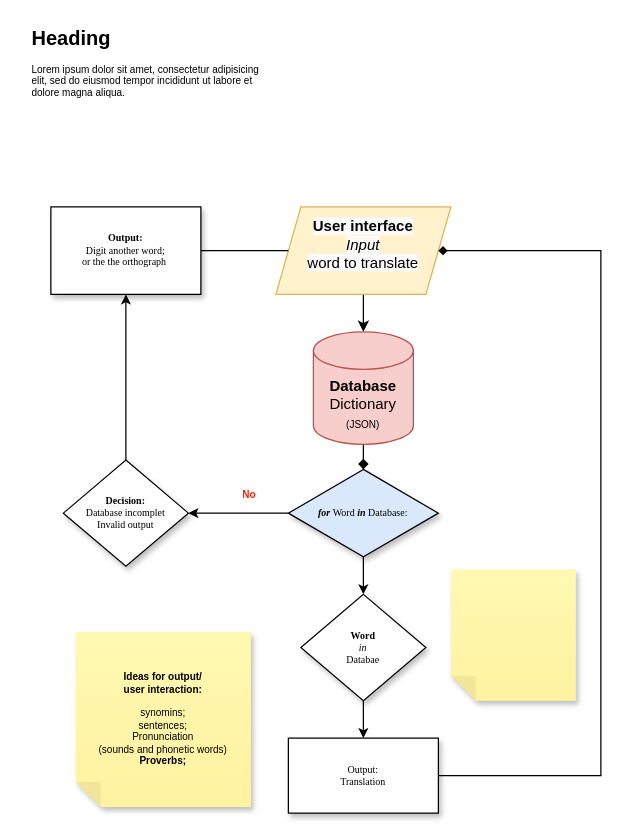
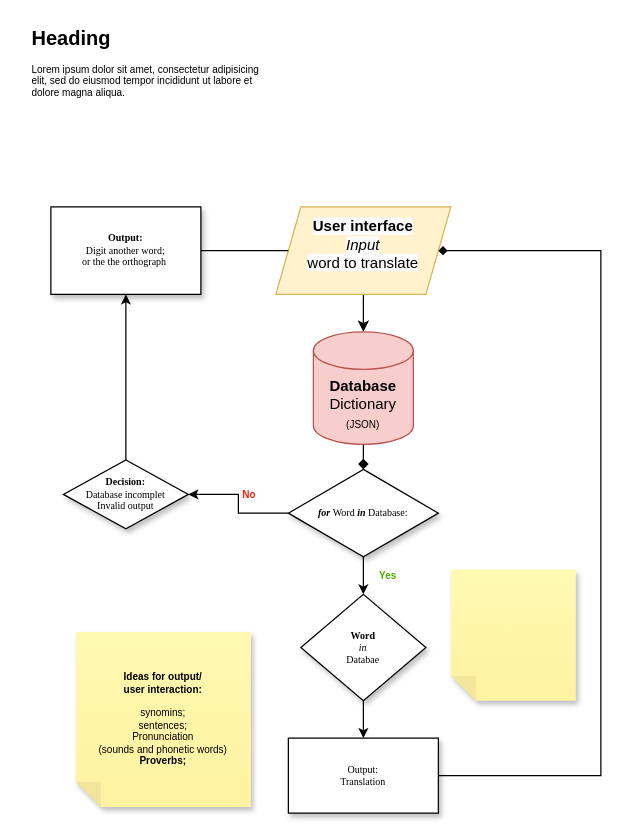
node "Decision: Database incomplet Invalid output": size 125x106 -> 125x69
node "for Word in Database:": fillcolor #dae8fc -> #ffffff
node "Yes": added
